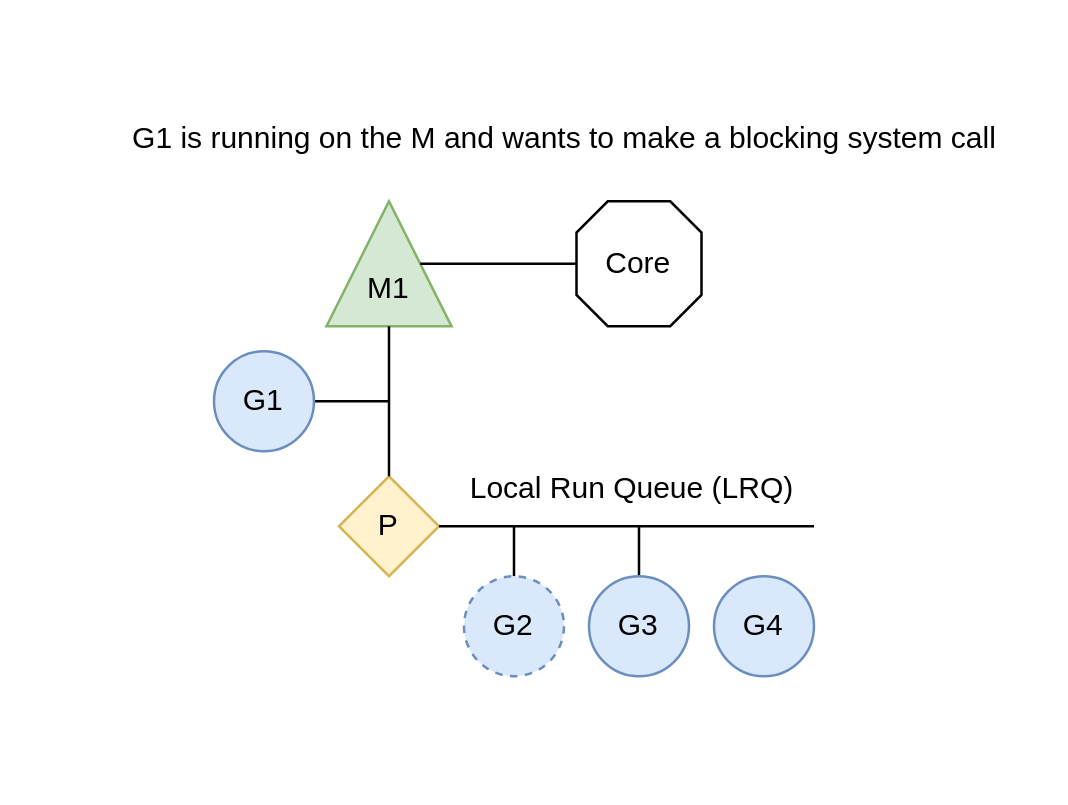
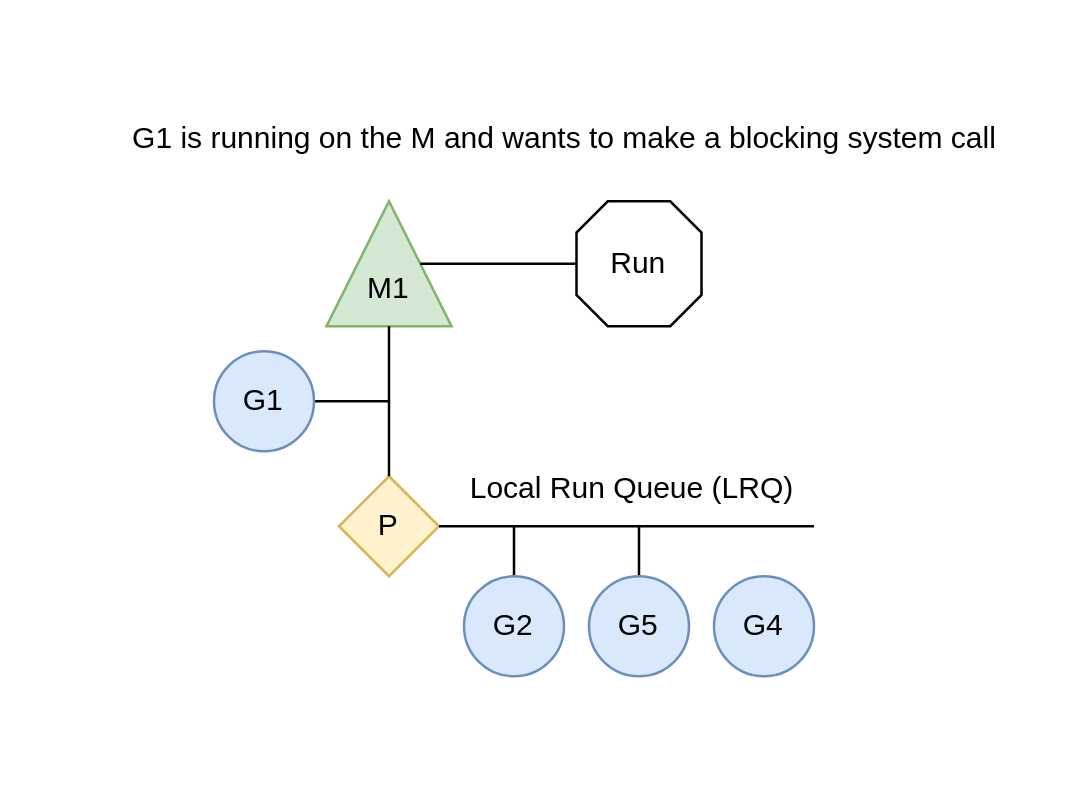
node "Core": label "Core" -> "Run"
node "G2": style dashed -> solid
node "G3": label "G3" -> "G5"
